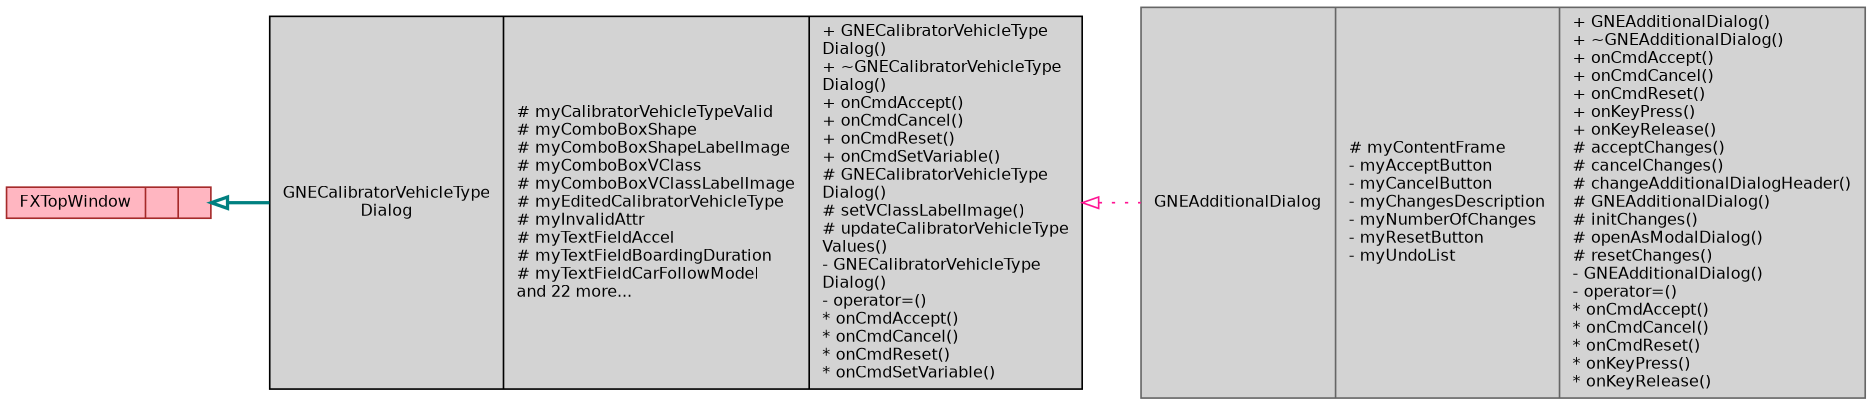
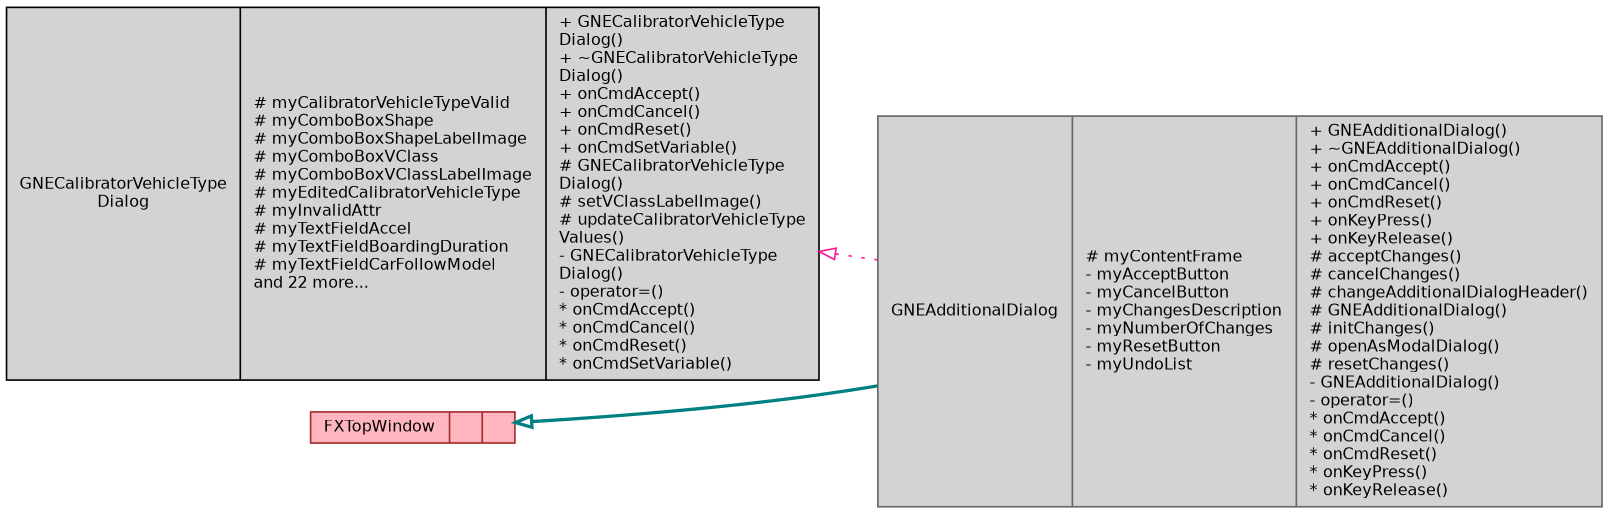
edge "GNECalibratorVehicleType" -> "FXTopWindow": now "GNEAdditionalDialog" -> "FXTopWindow"
